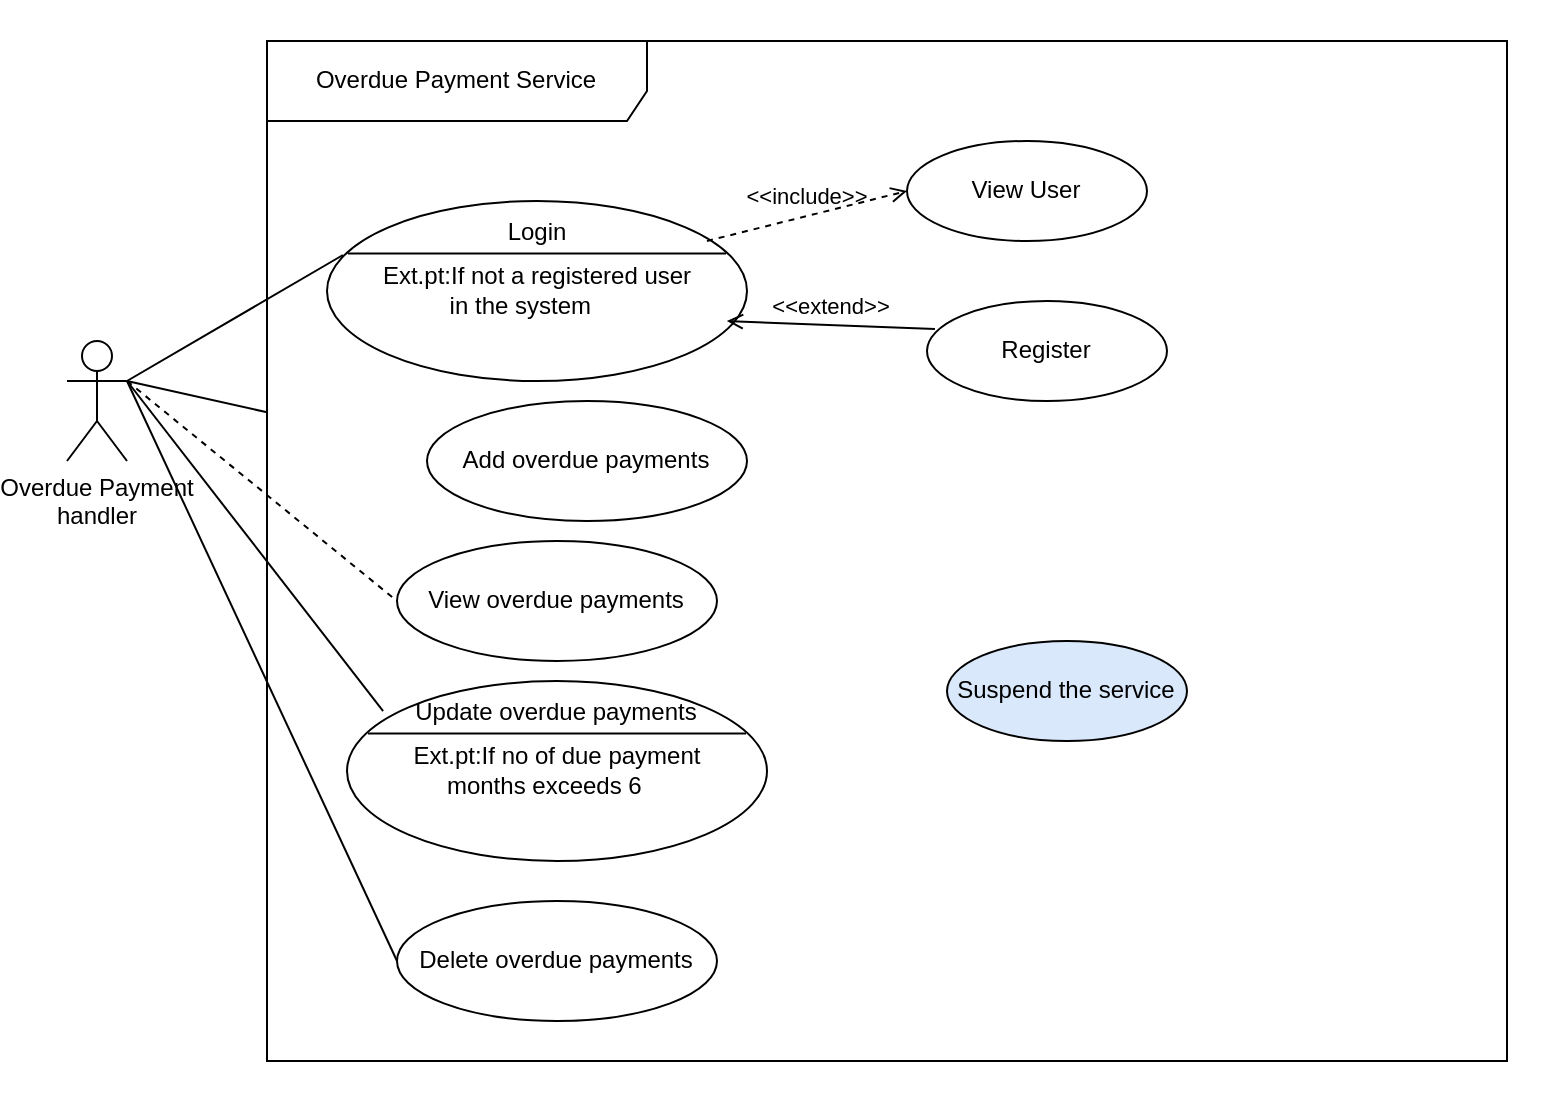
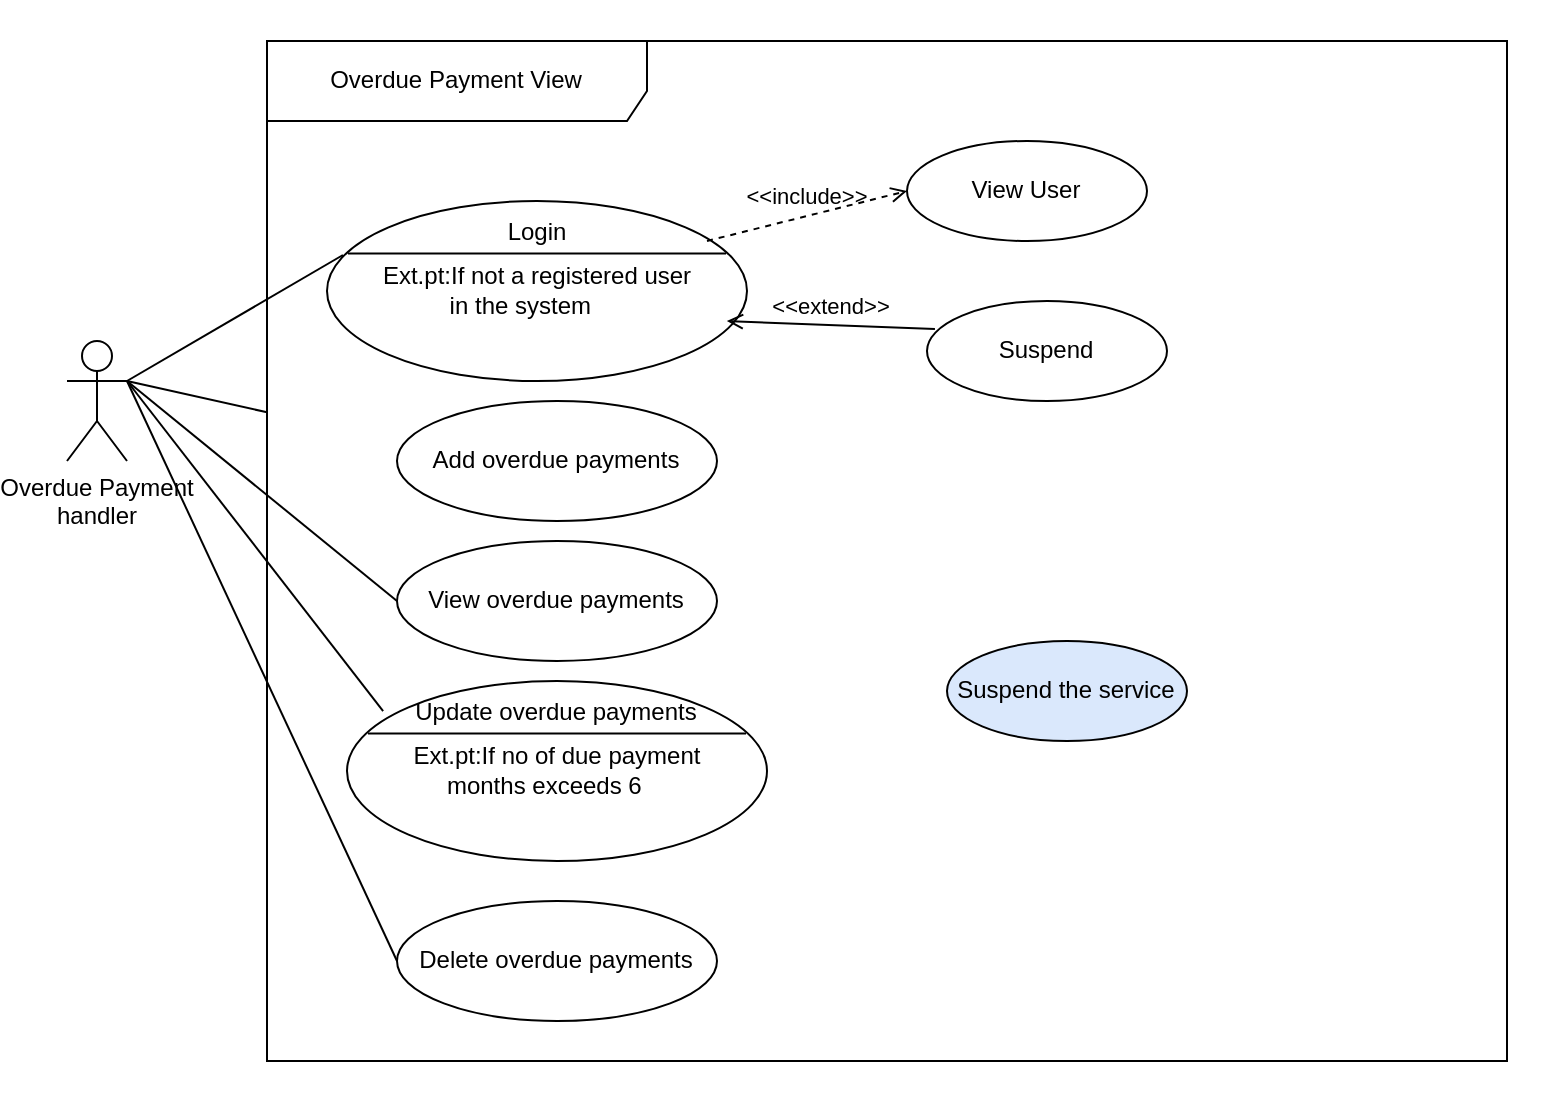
node "Overdue Payment Service": label "Overdue Payment Service" -> "Overdue Payment View"
node "Register": label "Register" -> "Suspend"
edge "Overdue Payment handler" -- "View overdue payments": style dashed -> solid
node "Add overdue payments": moved (587, 461) -> (557, 461)
